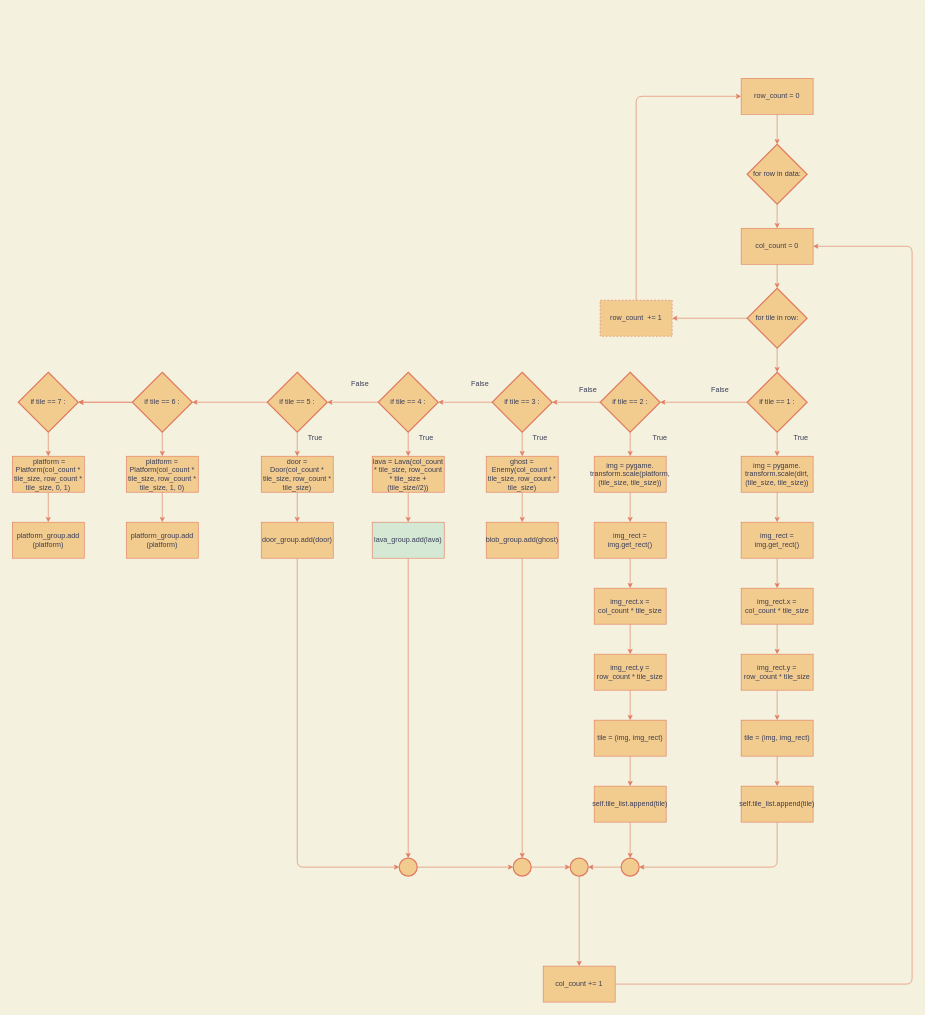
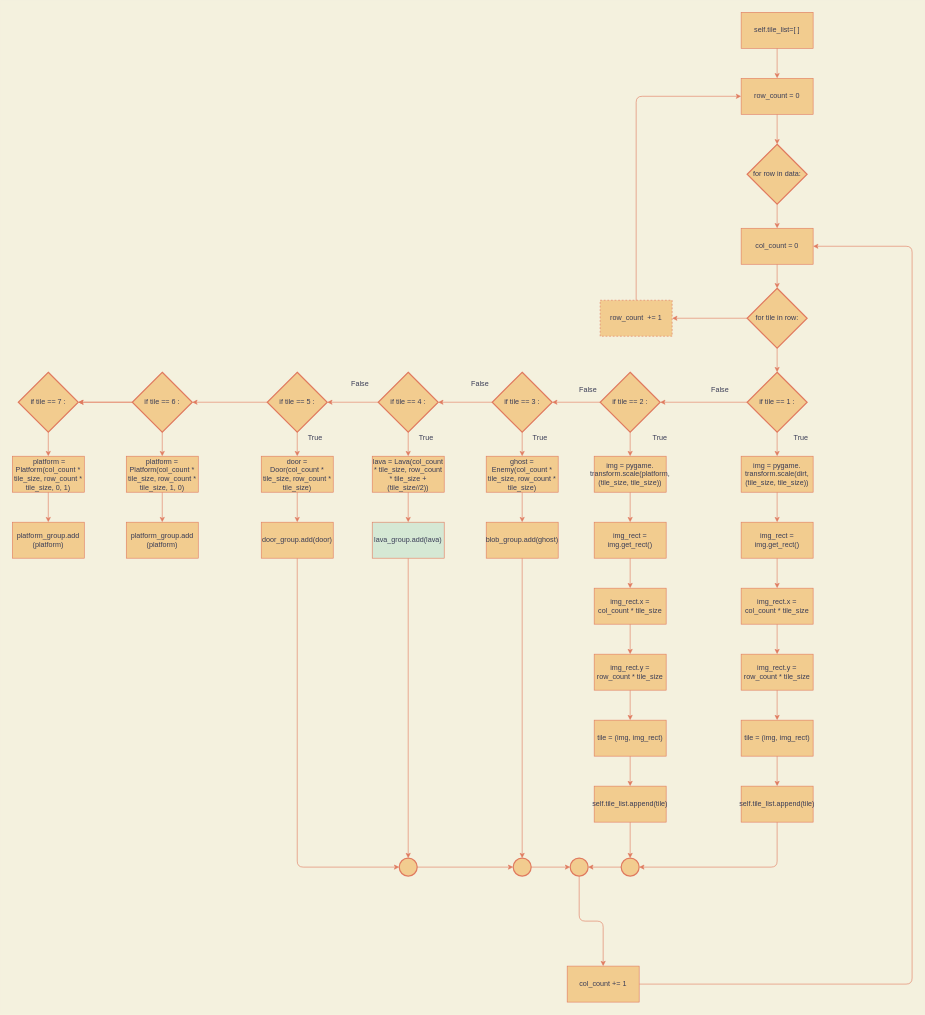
node "self.tile_list=[ ]": added
edge "self.tile_list=[ ]" -> "row_count = 0": added
node "col_count += 1": moved (579, 984) -> (603, 984)
